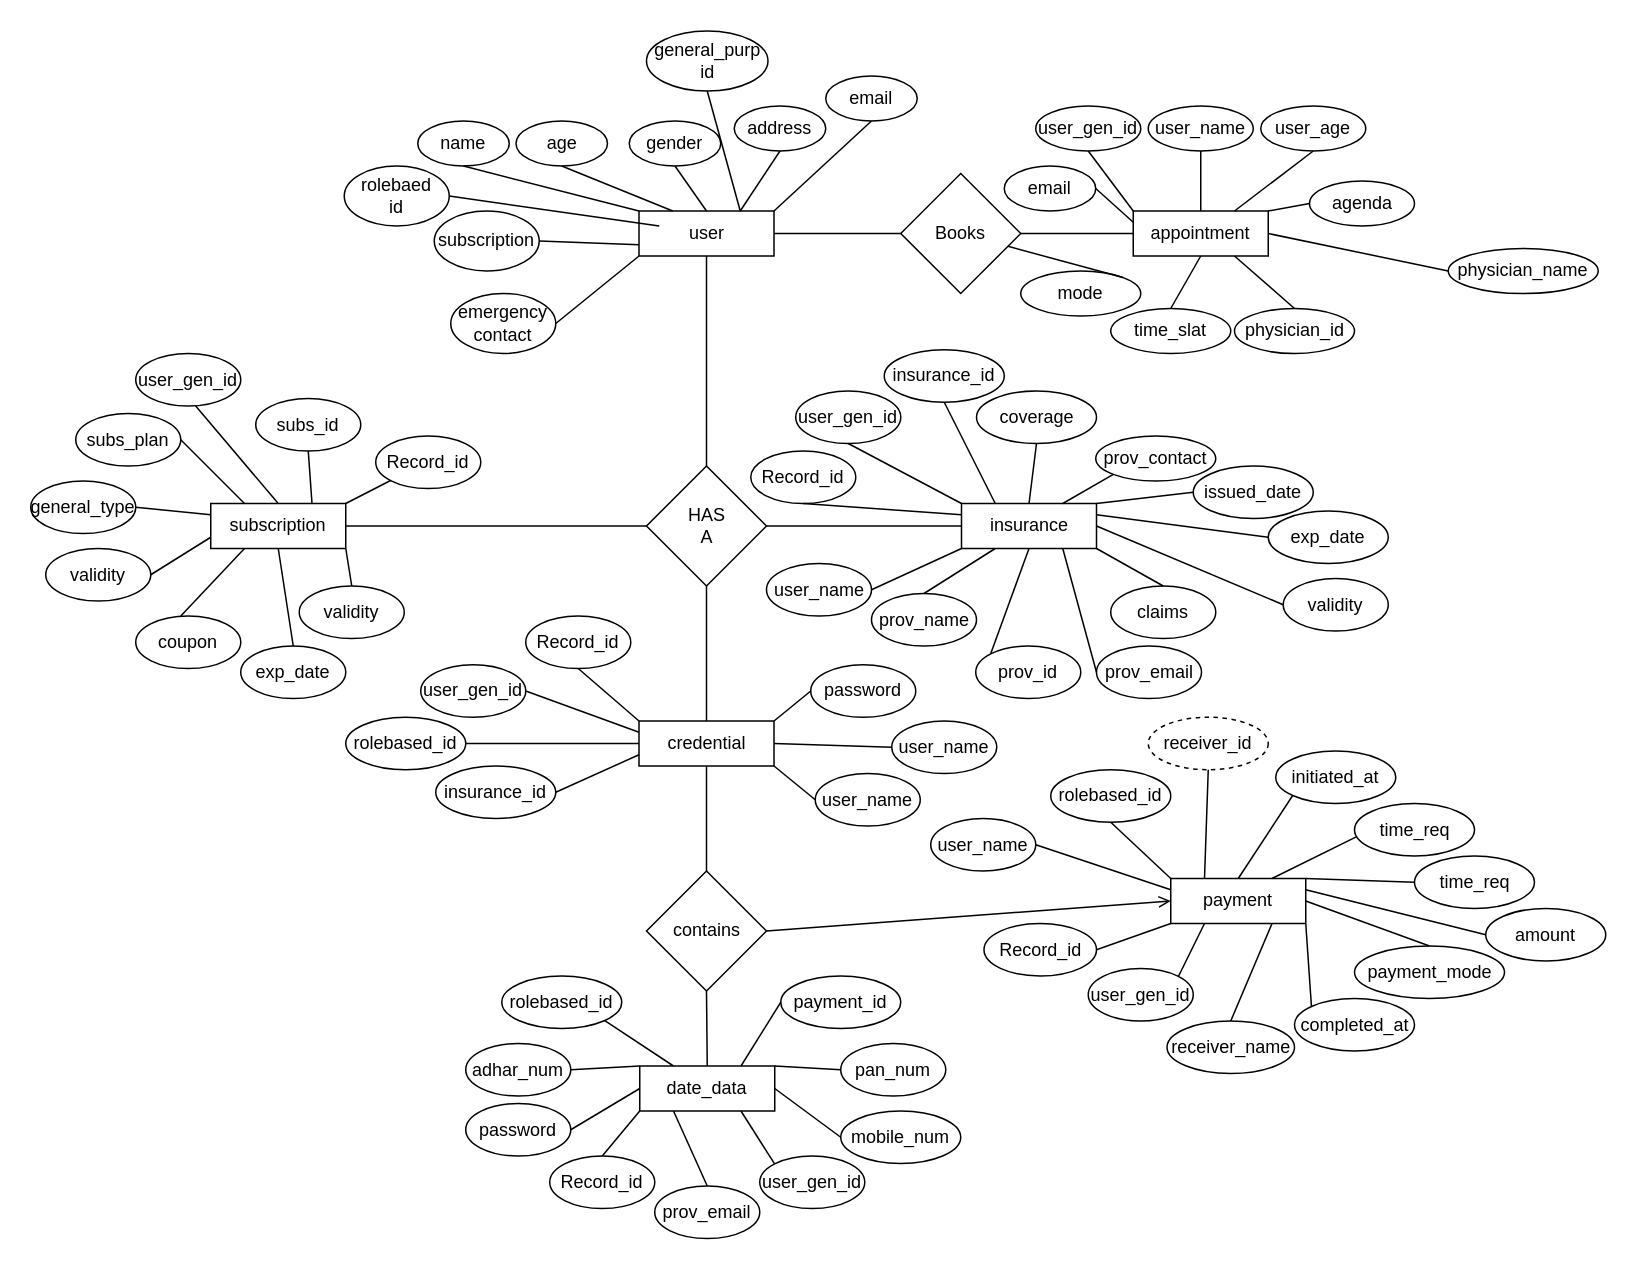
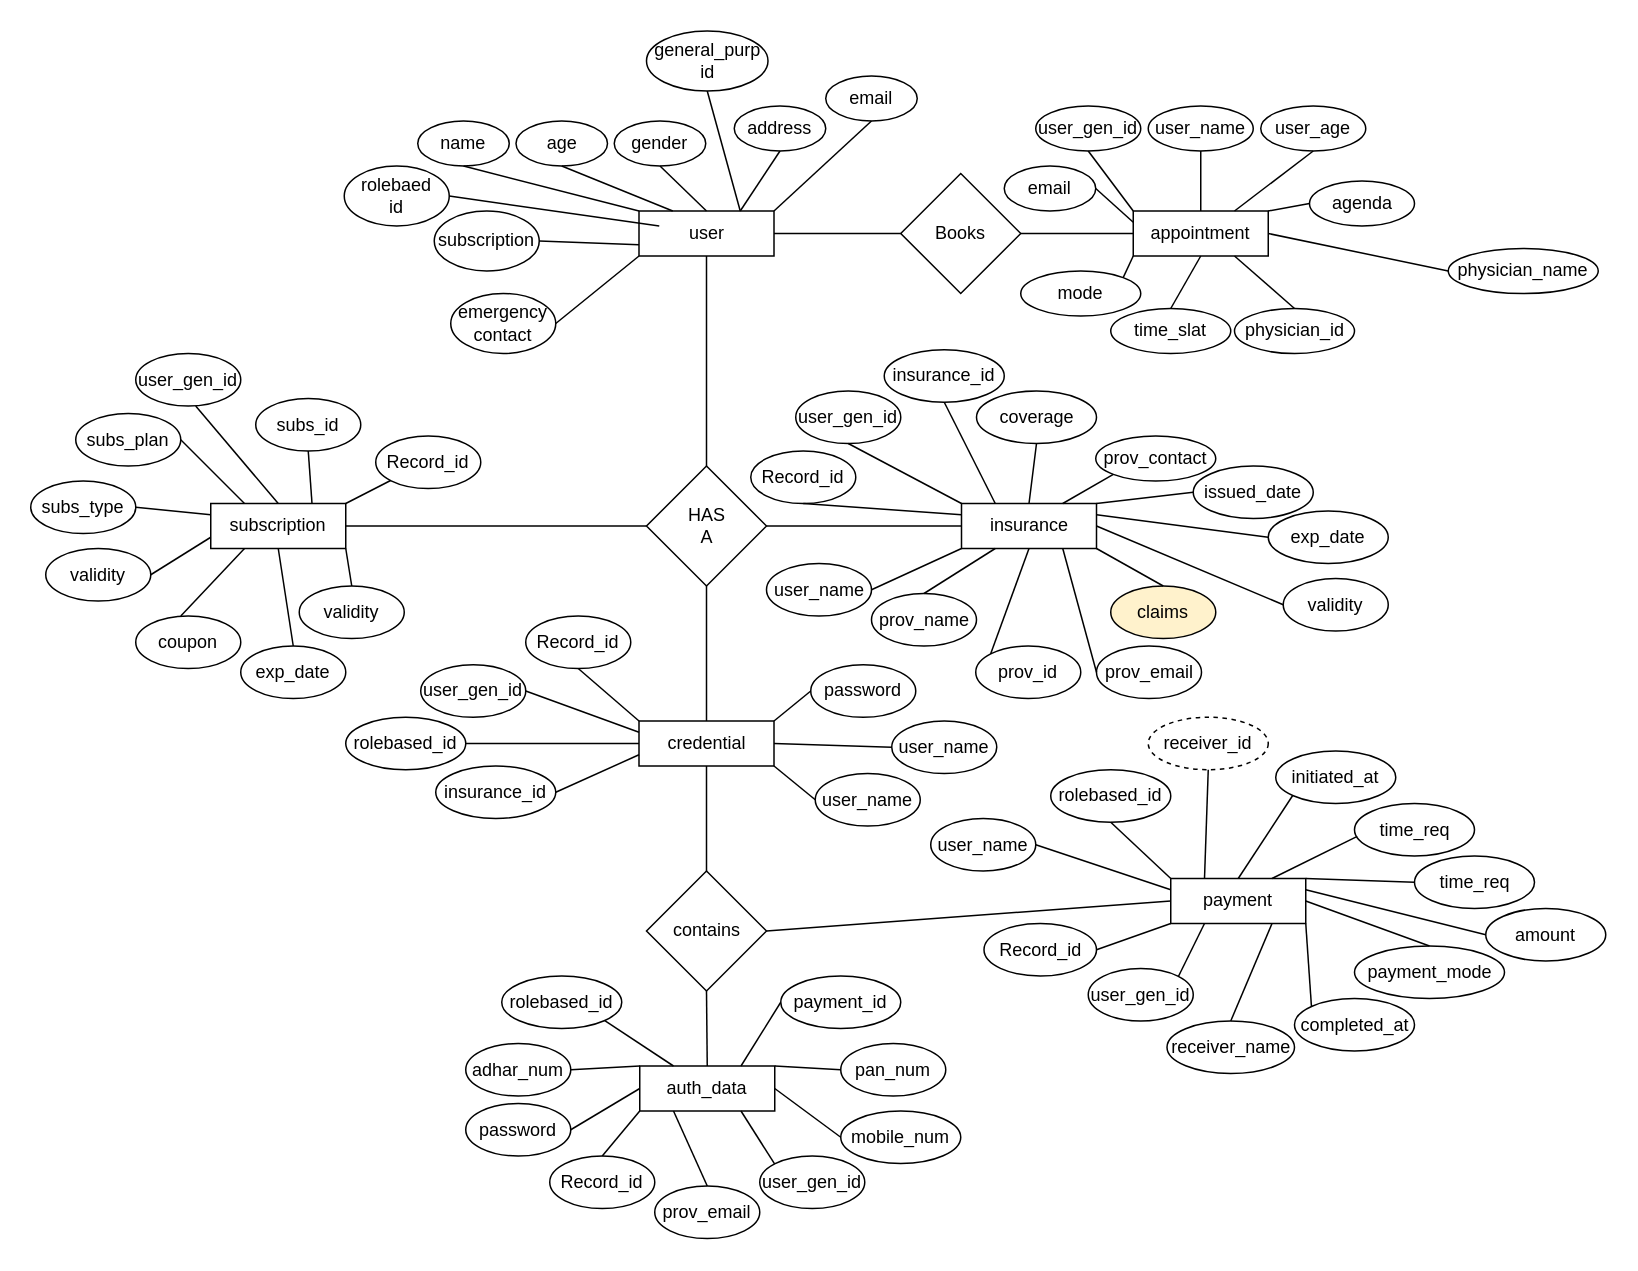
node "gender": moved (675, 143) -> (660, 143)
edge "Books" -- "mode": now "appointment" -- "mode"
node "general_type": label "general_type" -> "subs_type"
node "claims": fillcolor #ffffff -> #fff2cc
edge "contains" -> "payment": arrowhead open -> none
node "date_data": label "date_data" -> "auth_data"
